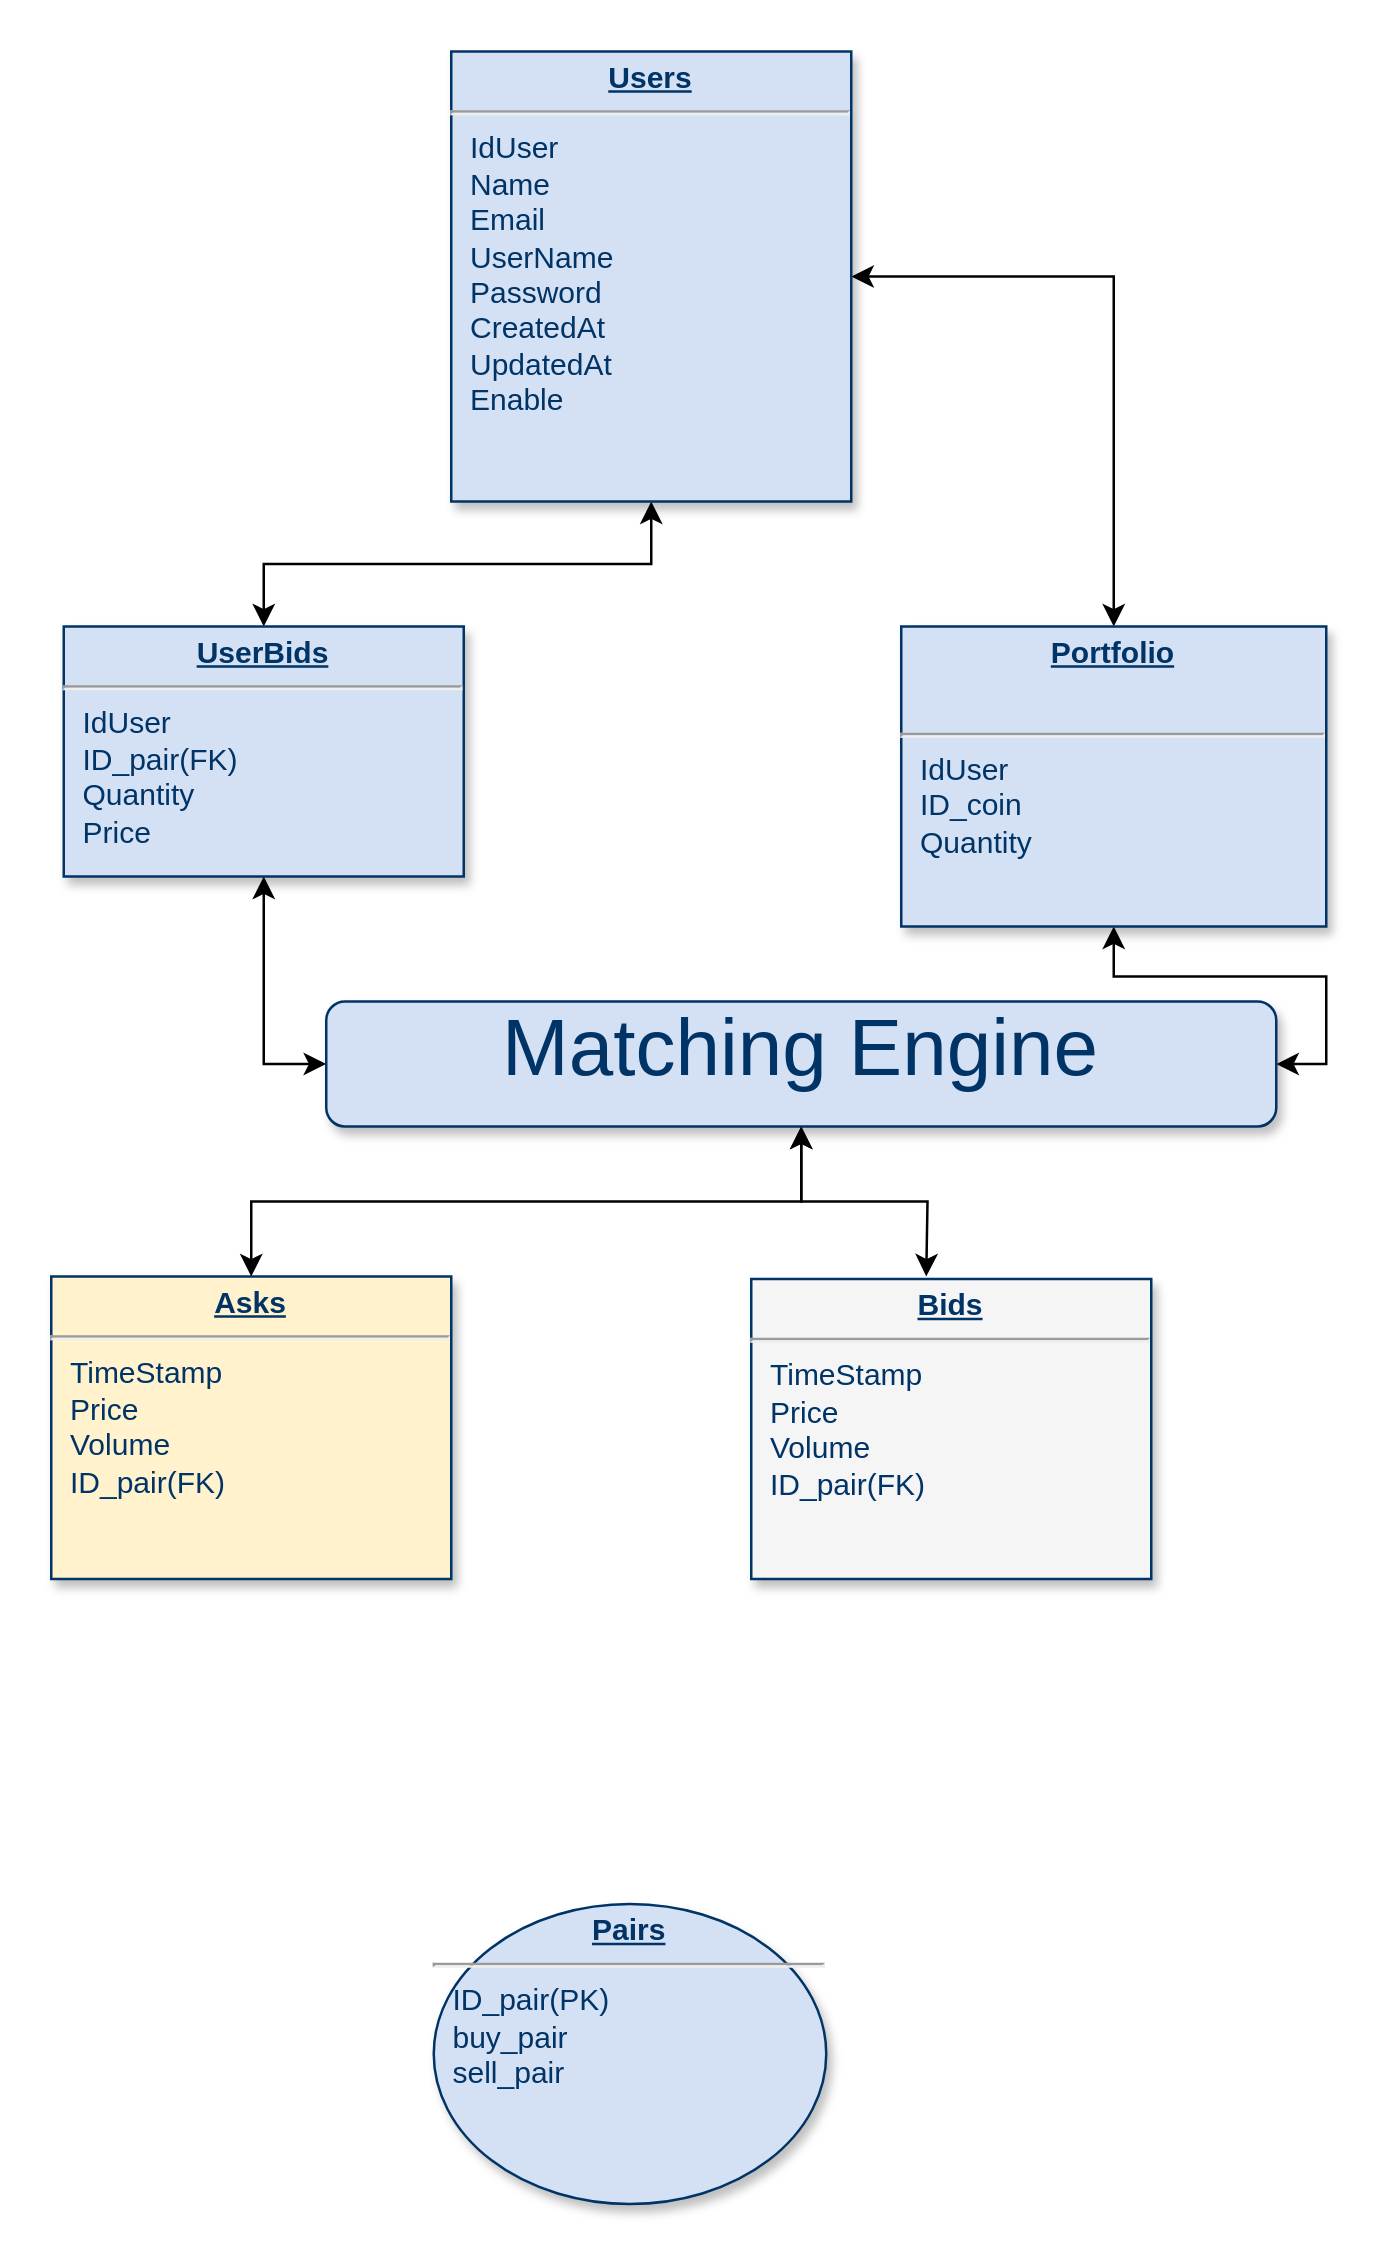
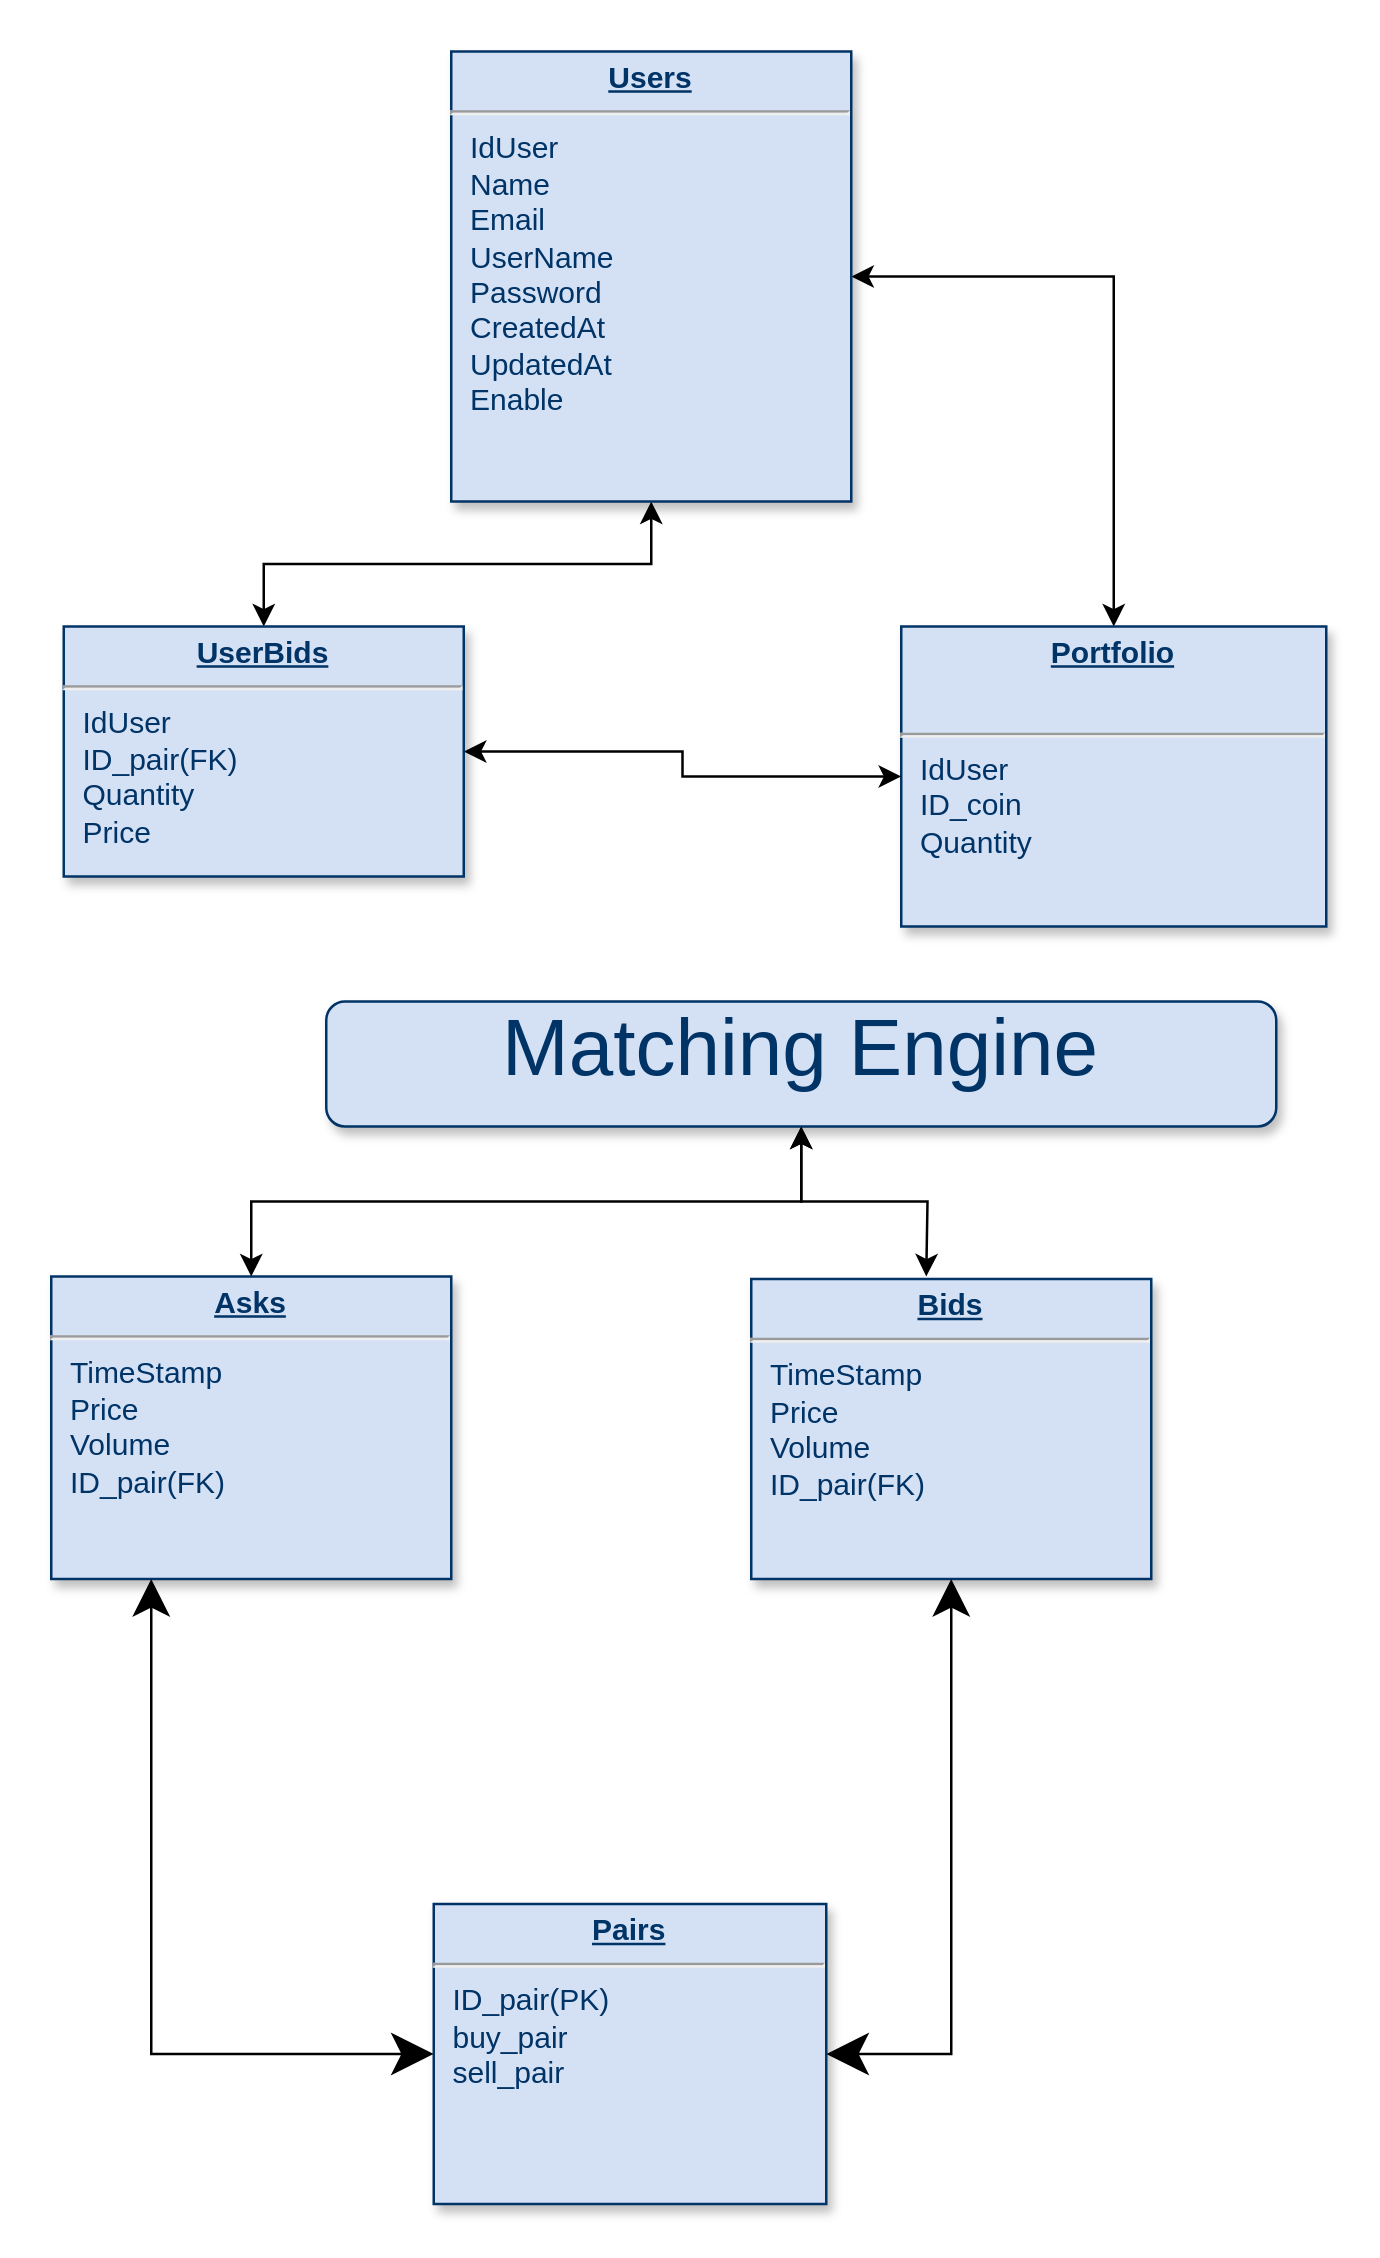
edge "Portfolio IdUser ID_coin Quantity" -- "Matching Engine": removed
edge "UserBids IdUser ID_pair(FK) Quantity Price" -- "Matching Engine": now "UserBids IdUser ID_pair(FK) Quantity Price" -- "Portfolio IdUser ID_coin Quantity"
node "Asks TimeStamp Price Volume ID_pair(FK)": fillcolor #fff2cc -> #d4e1f5
node "Bids TimeStamp Price Volume ID_pair(FK)": fillcolor #f5f5f5 -> #d4e1f5
edge "Bids TimeStamp Price Volume ID_pair(FK)" -- "Pairs ID_pair(PK) buy_pair sell_pair": added
edge "Asks TimeStamp Price Volume ID_pair(FK)" -- "Pairs ID_pair(PK) buy_pair sell_pair": added
node "Pairs ID_pair(PK) buy_pair sell_pair": shape ellipse -> rectangle
